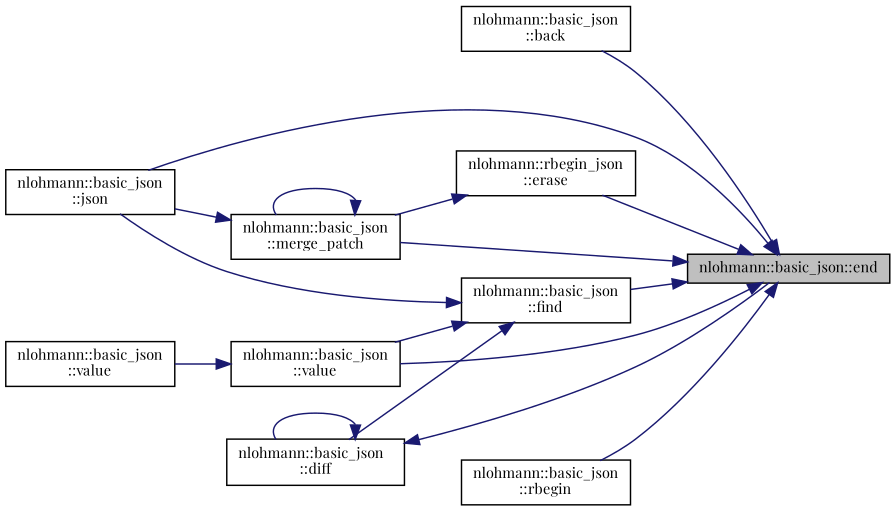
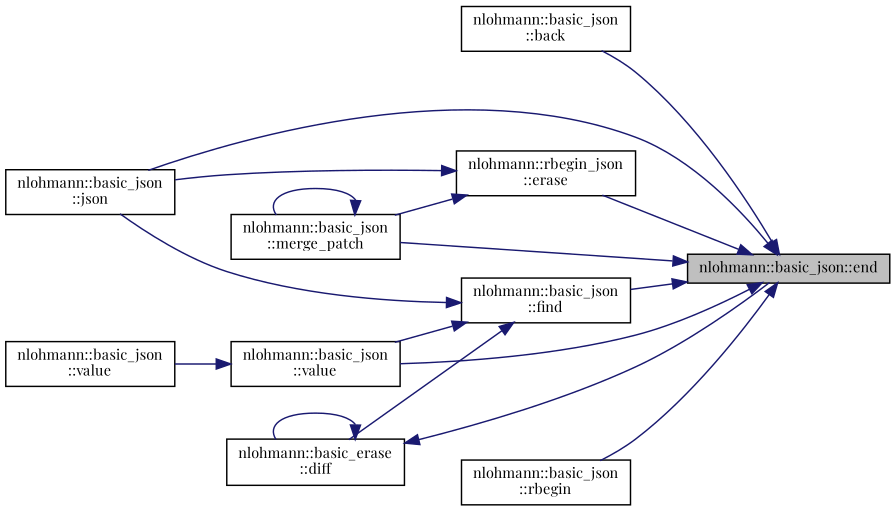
edge "nlohmann::basic_json ::json" -> "nlohmann::basic_json ::merge_patch": now "nlohmann::basic_json ::json" -> "nlohmann::rbegin_json ::erase"
node "nlohmann::basic_json ::diff": label "nlohmann::basic_json ::diff" -> "nlohmann::basic_erase ::diff"
